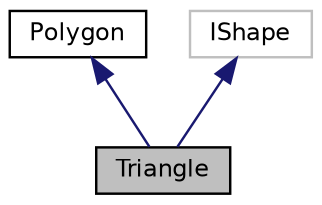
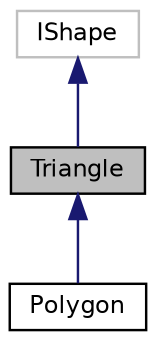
edge "Triangle" -> "Polygon": reversed
